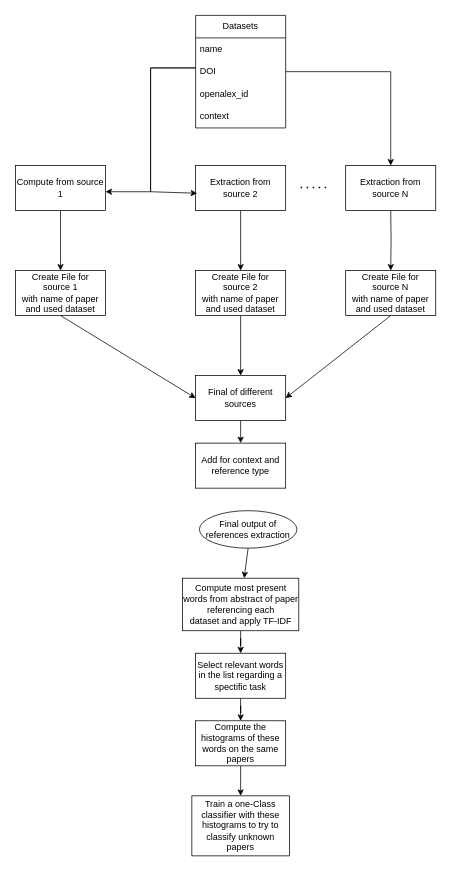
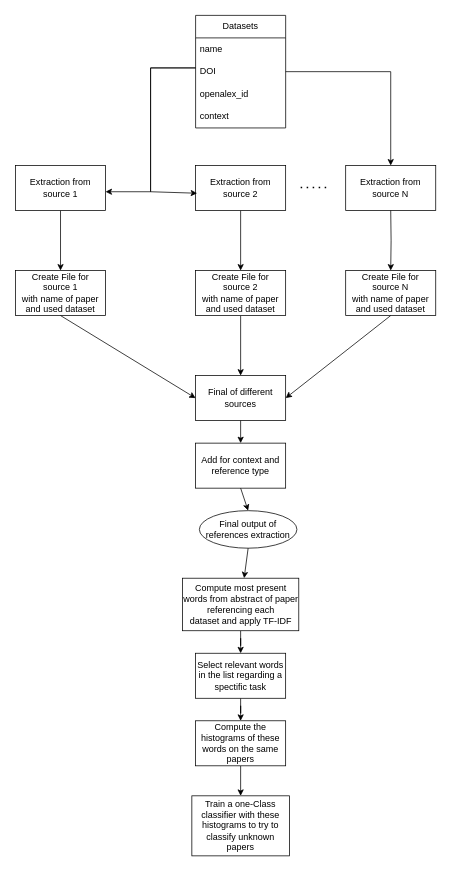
node "Compute from source 1": label "Compute from source 1" -> "Extraction from source 1"
edge "Add for context and reference type" -> "Final output of references extraction": added
